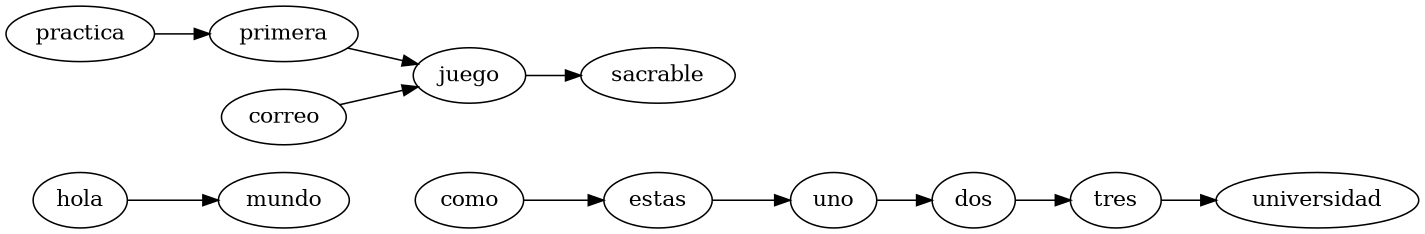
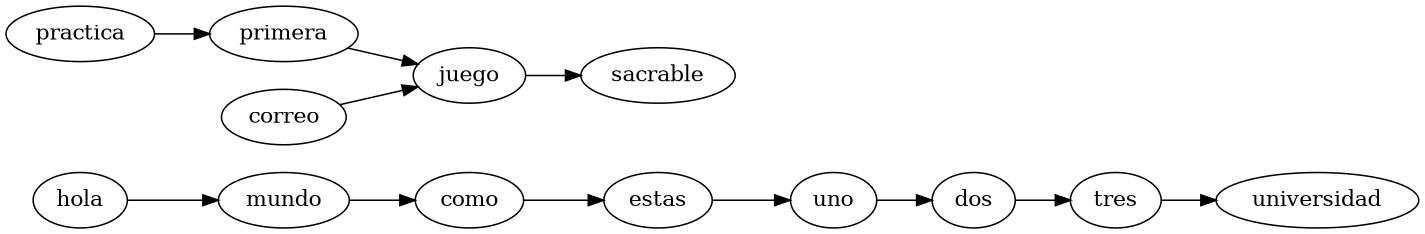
edge "mundo" -> "como": added
